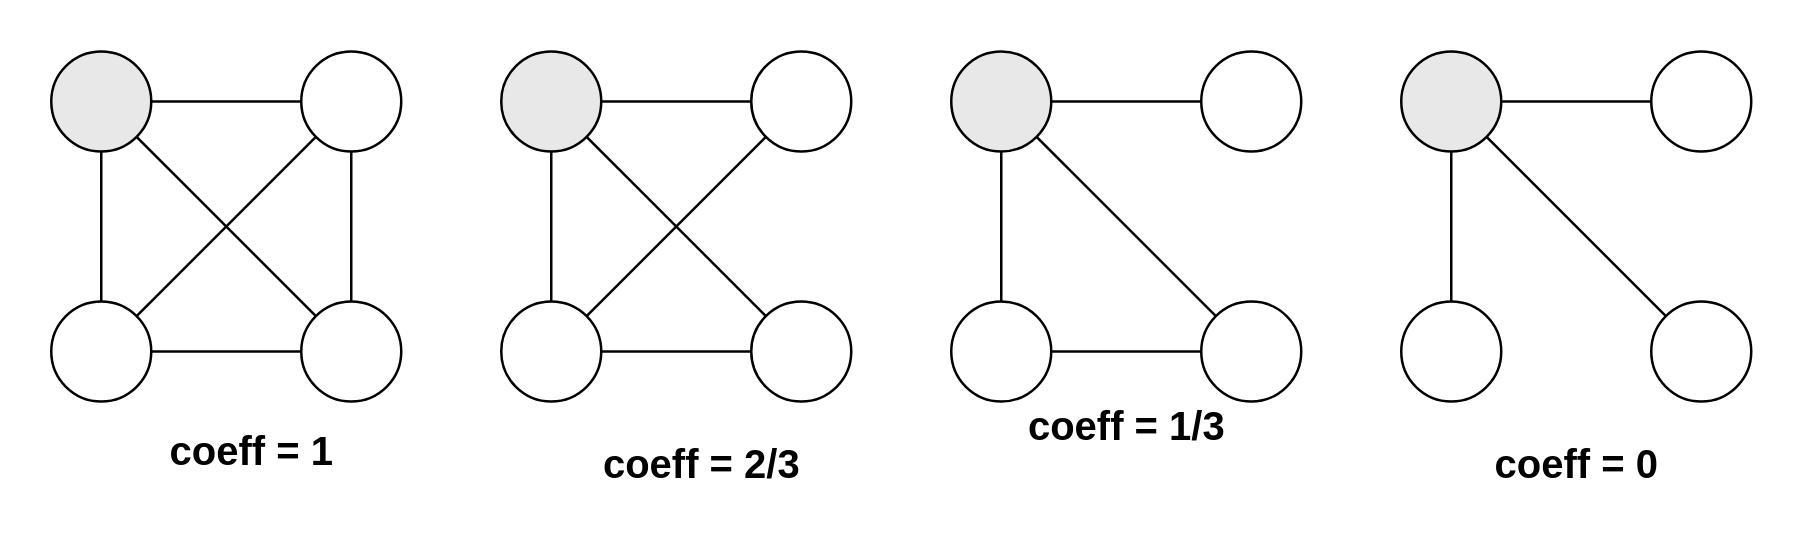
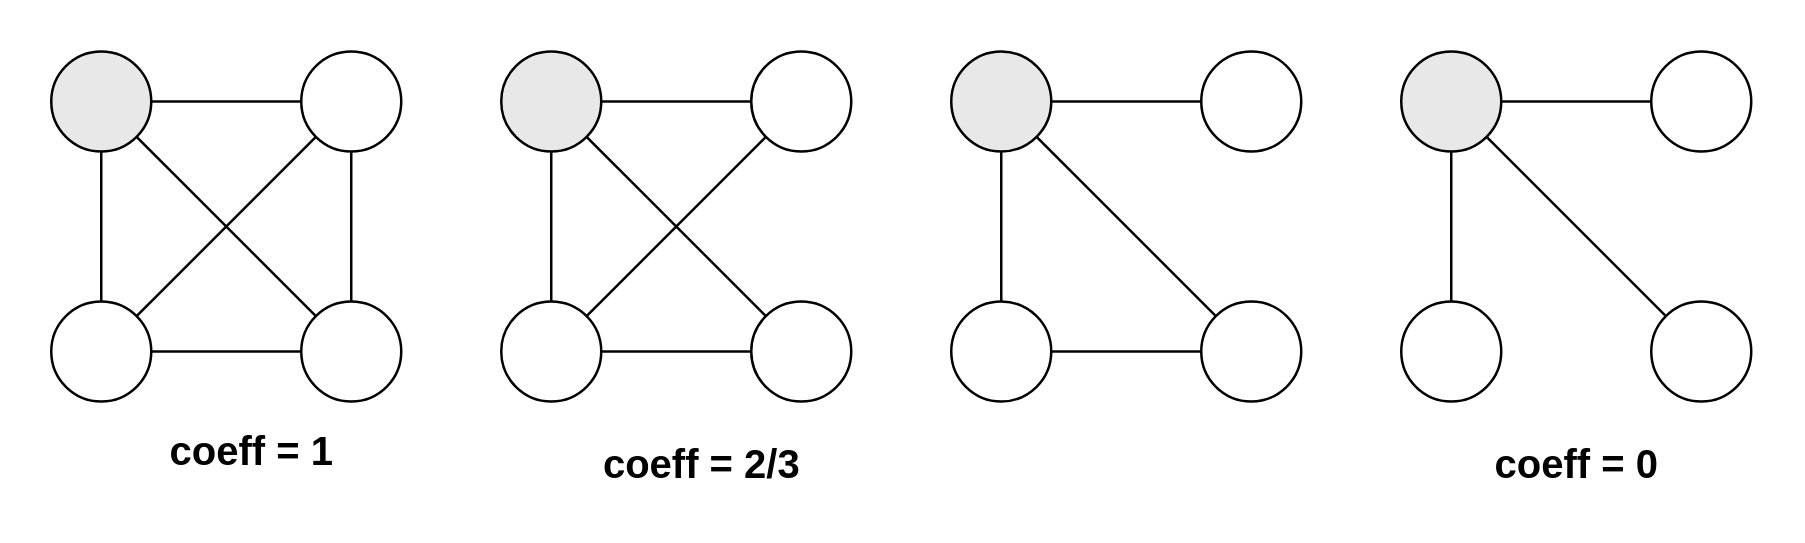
node "coeff = 1/3": removed
